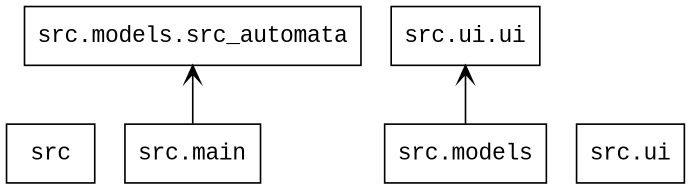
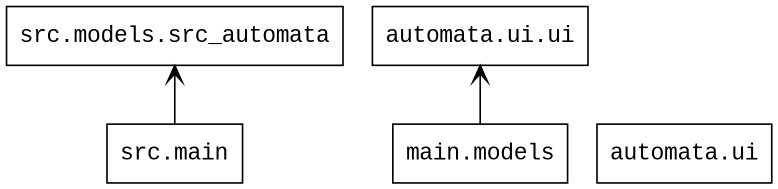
node "src.ui.ui": label "src.ui.ui" -> "automata.ui.ui"
node "src": removed
node "src.models": label "src.models" -> "main.models"
node "src.ui": label "src.ui" -> "automata.ui"
